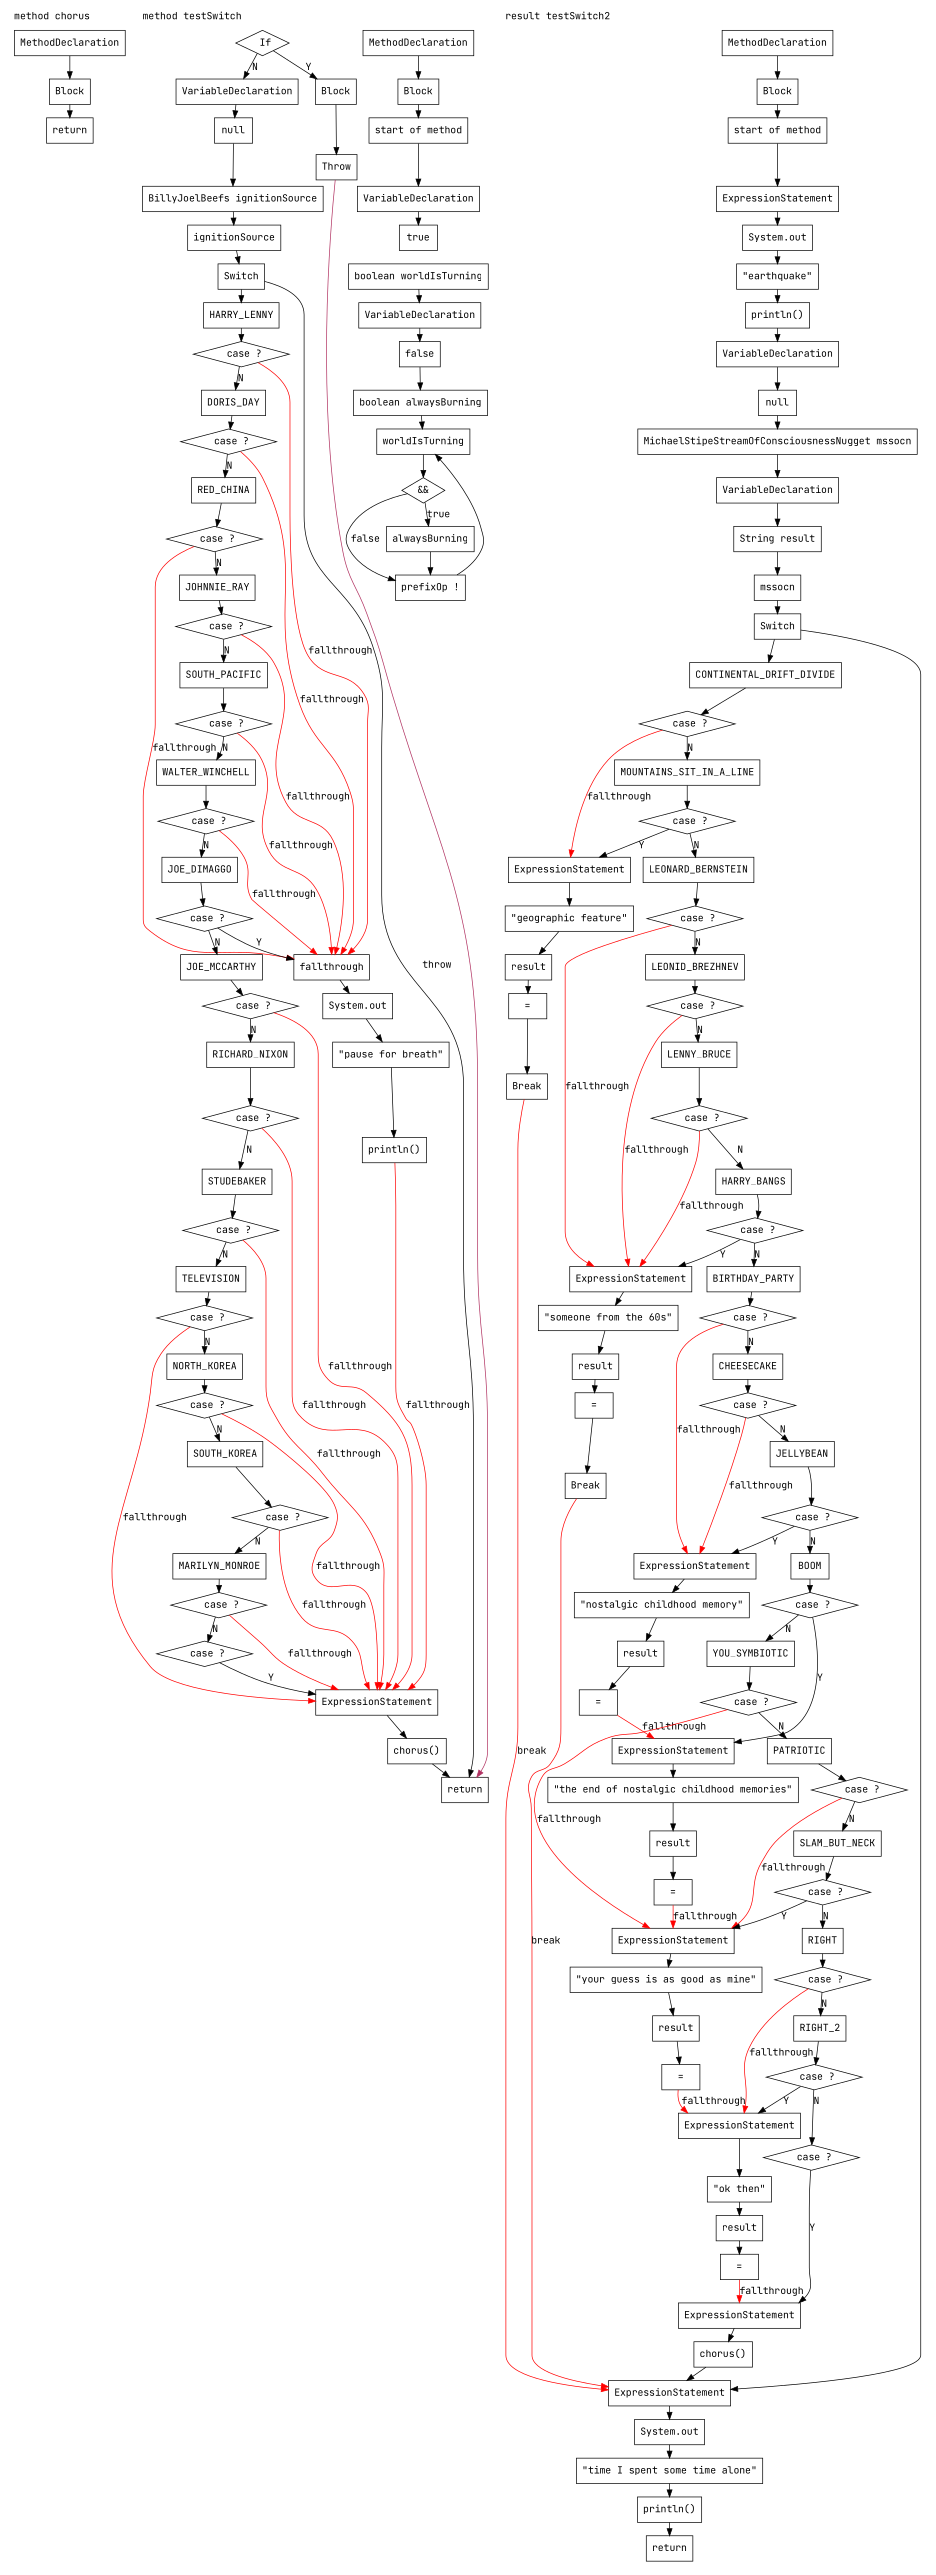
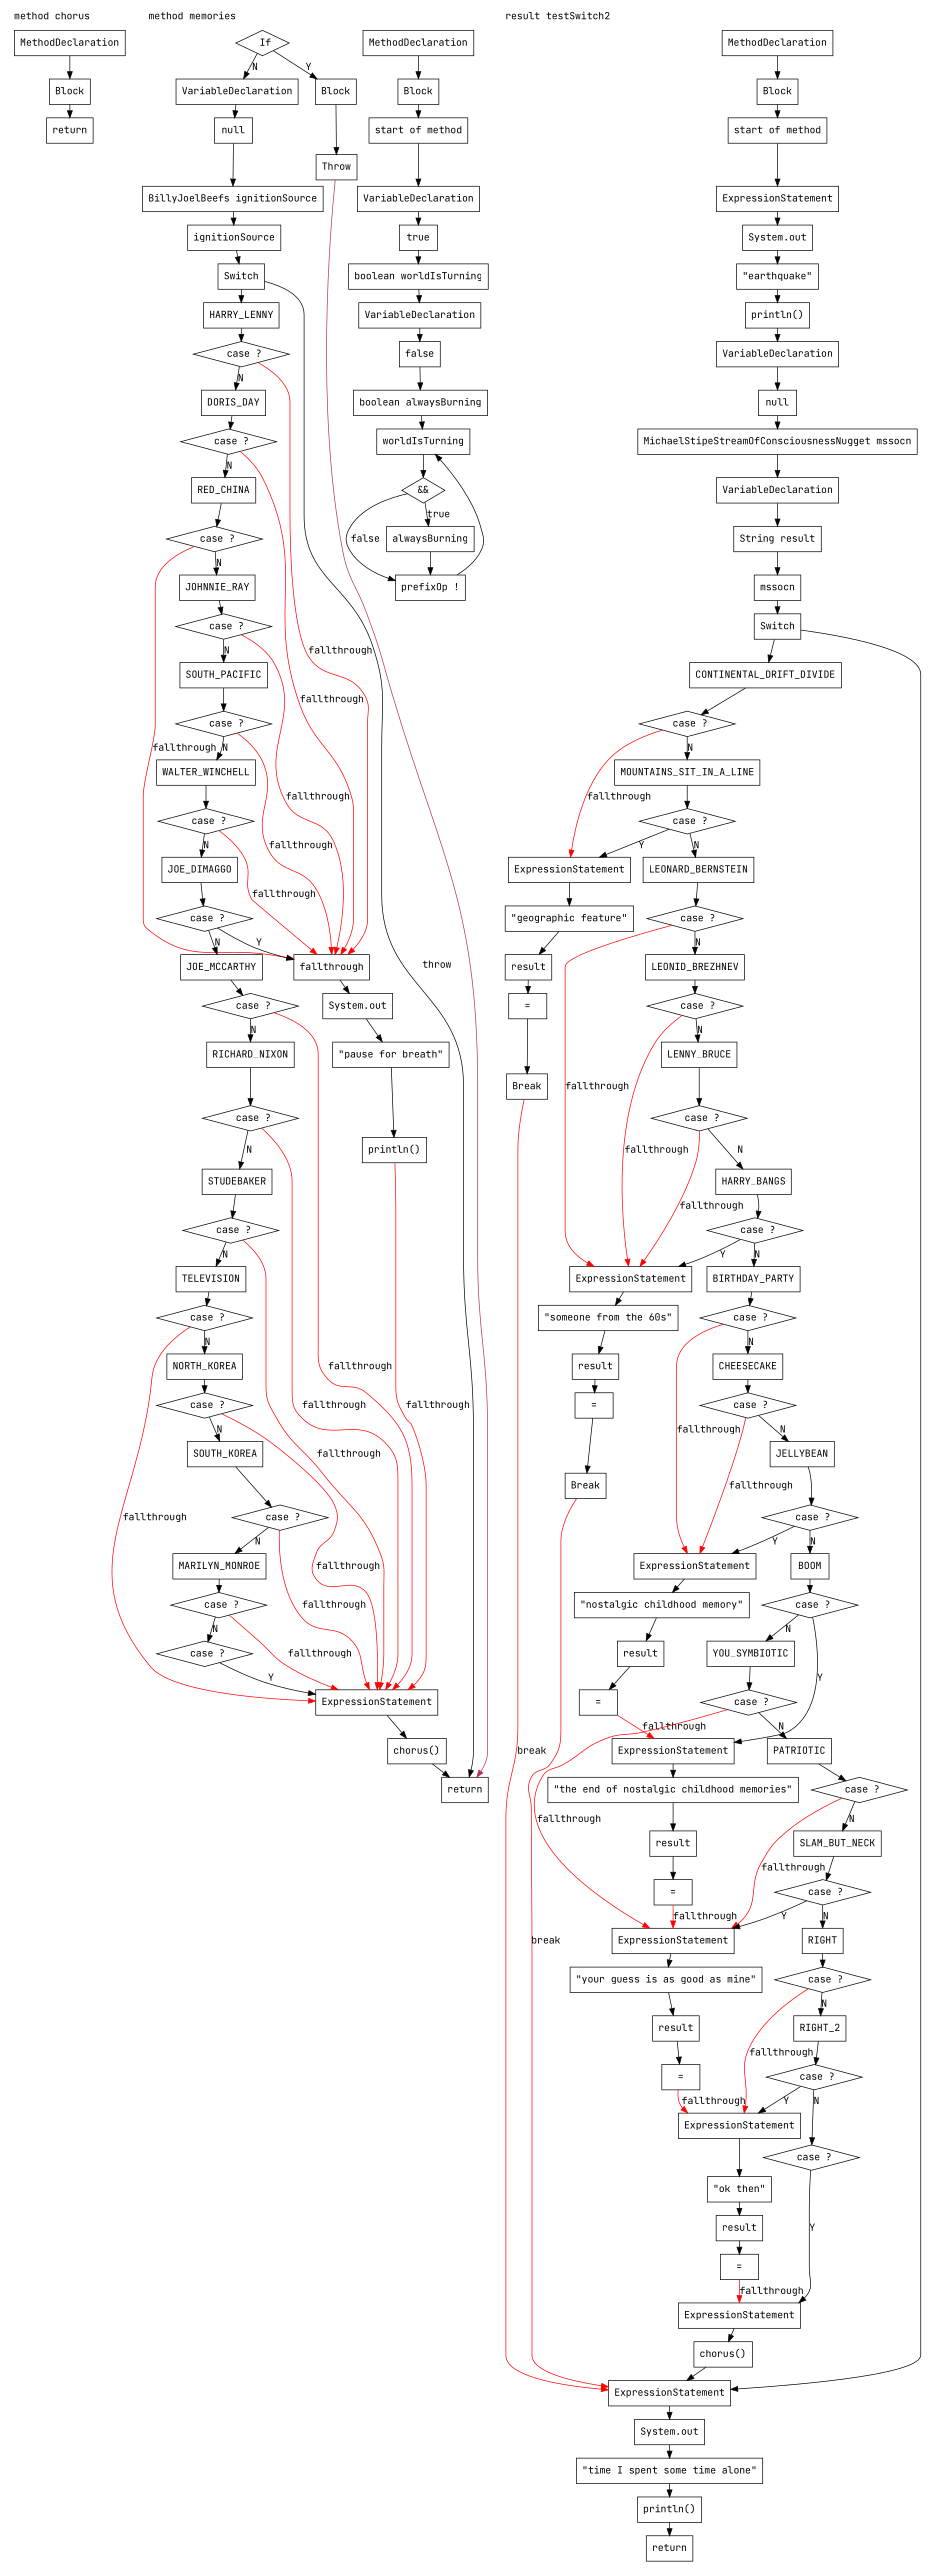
cluster "method testSwitch": label "method testSwitch" -> "method memories"
edge "true" -> "boolean worldIsTurning": added
